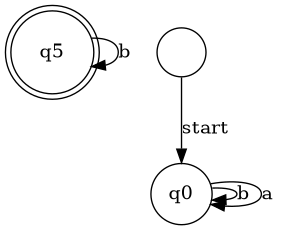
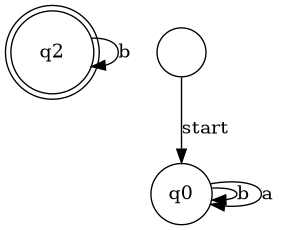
node "q5": label "q5" -> "q2"
